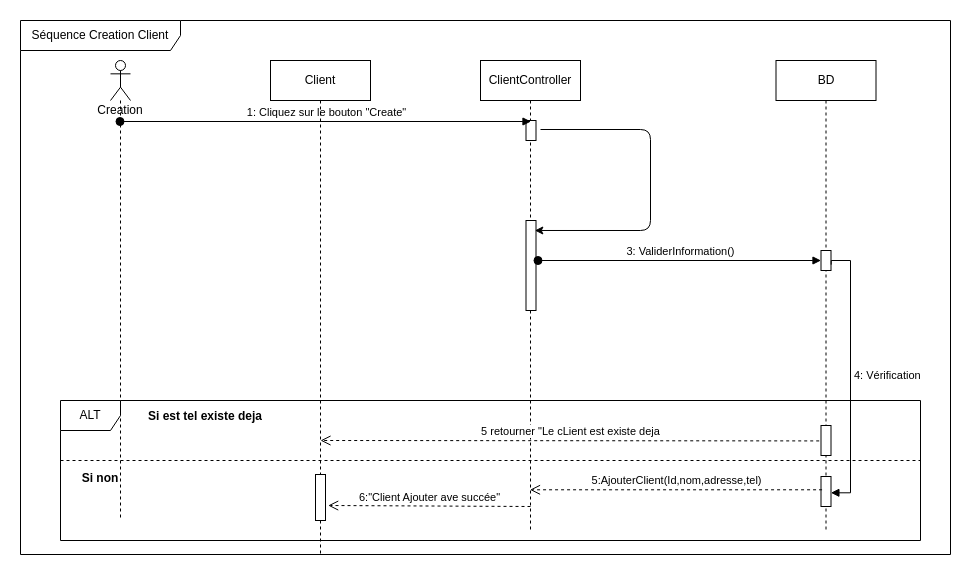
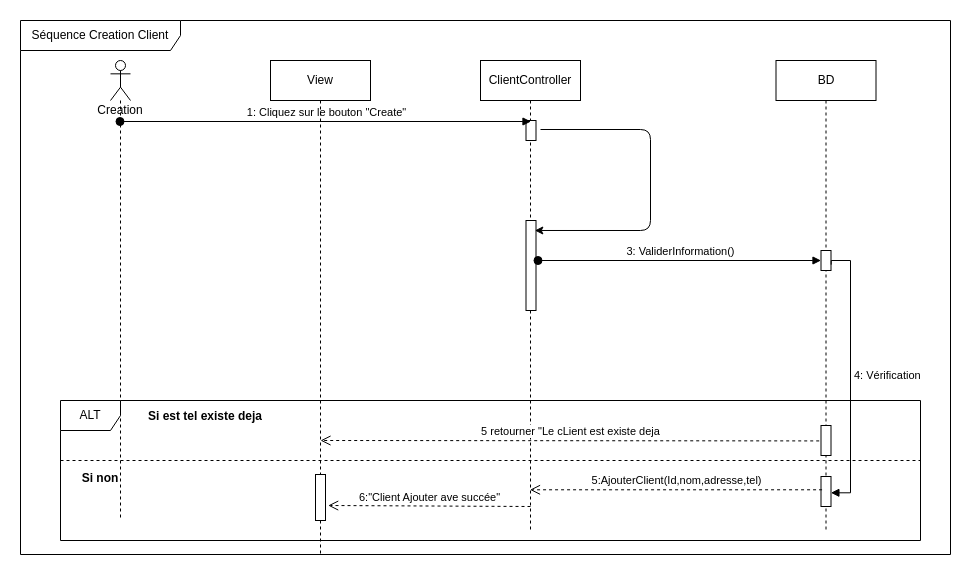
node "Client": label "Client" -> "View"
